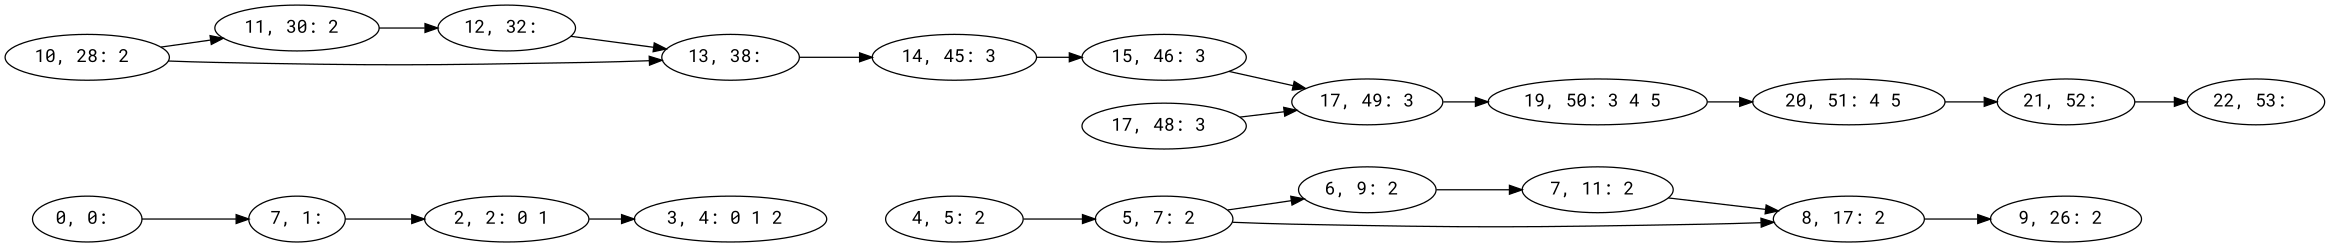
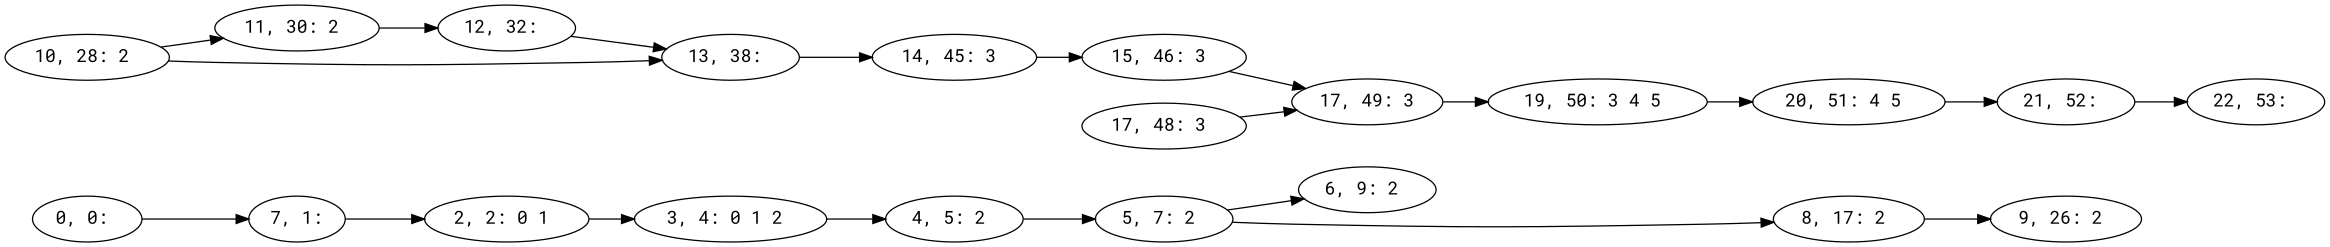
node "7, 11: 2": removed
edge "3, 4: 0 1 2" -> "4, 5: 2": added
